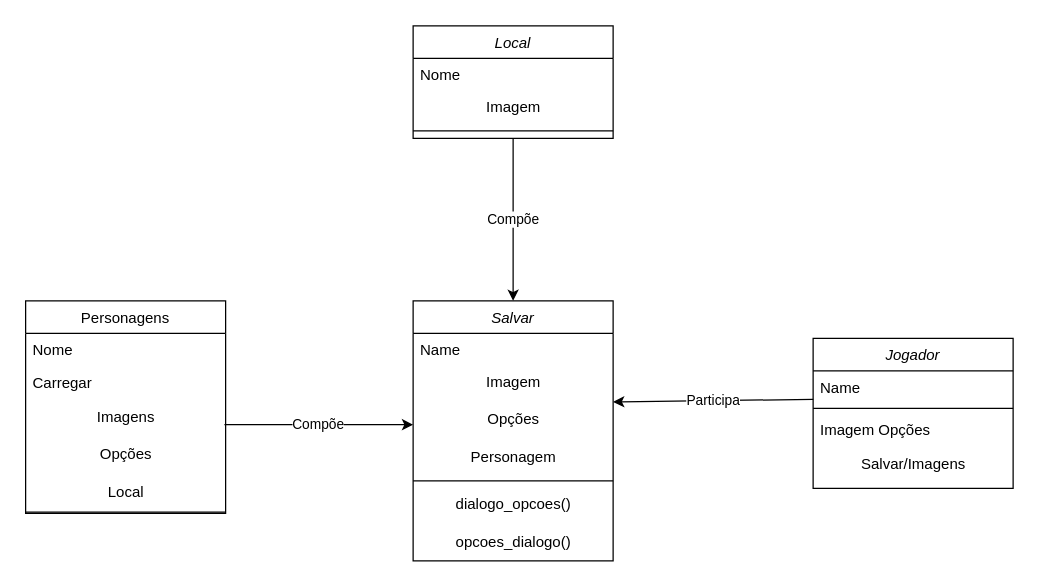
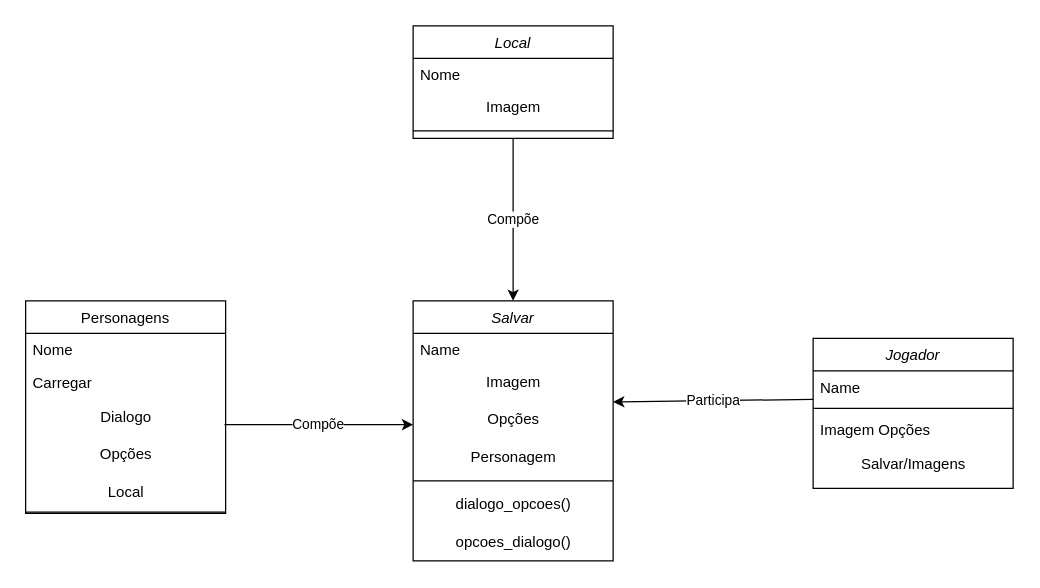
node "Imagens": label "Imagens" -> "Dialogo"
